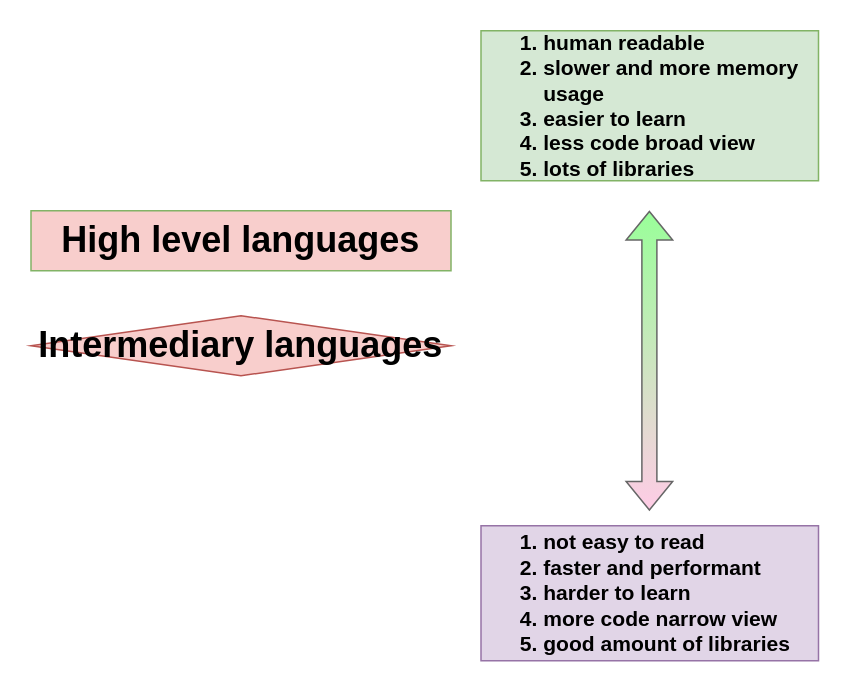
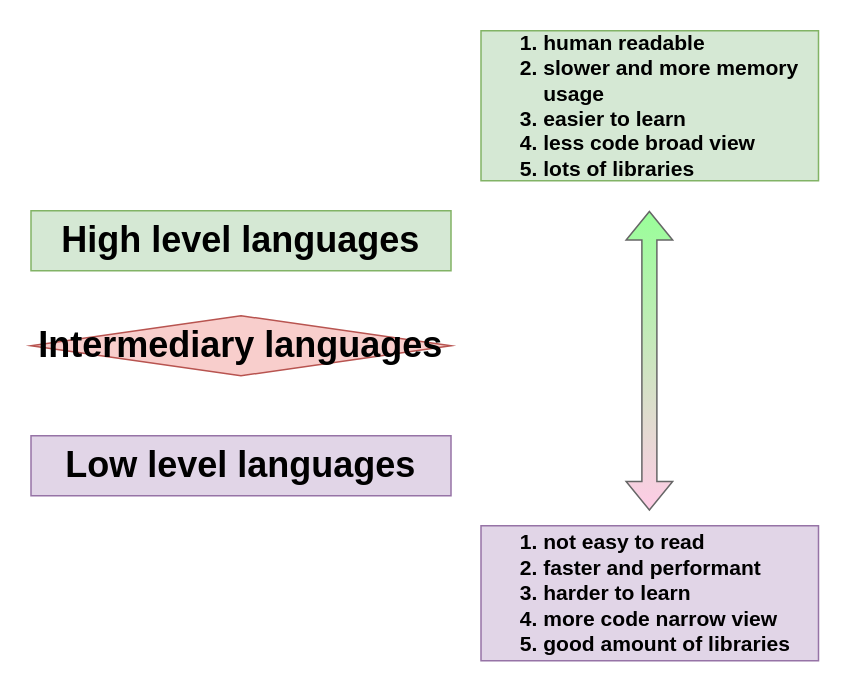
node "High level languages": fillcolor #f8cecc -> #d5e8d4
node "Low level languages": added
